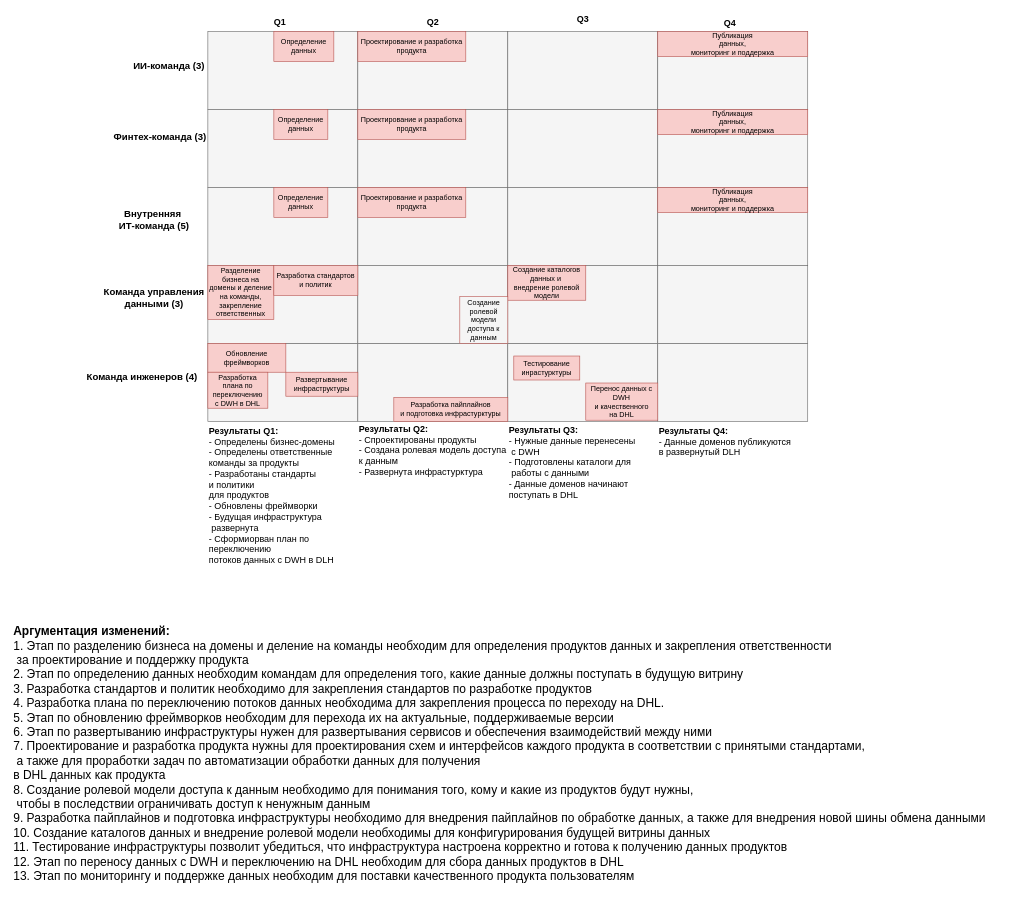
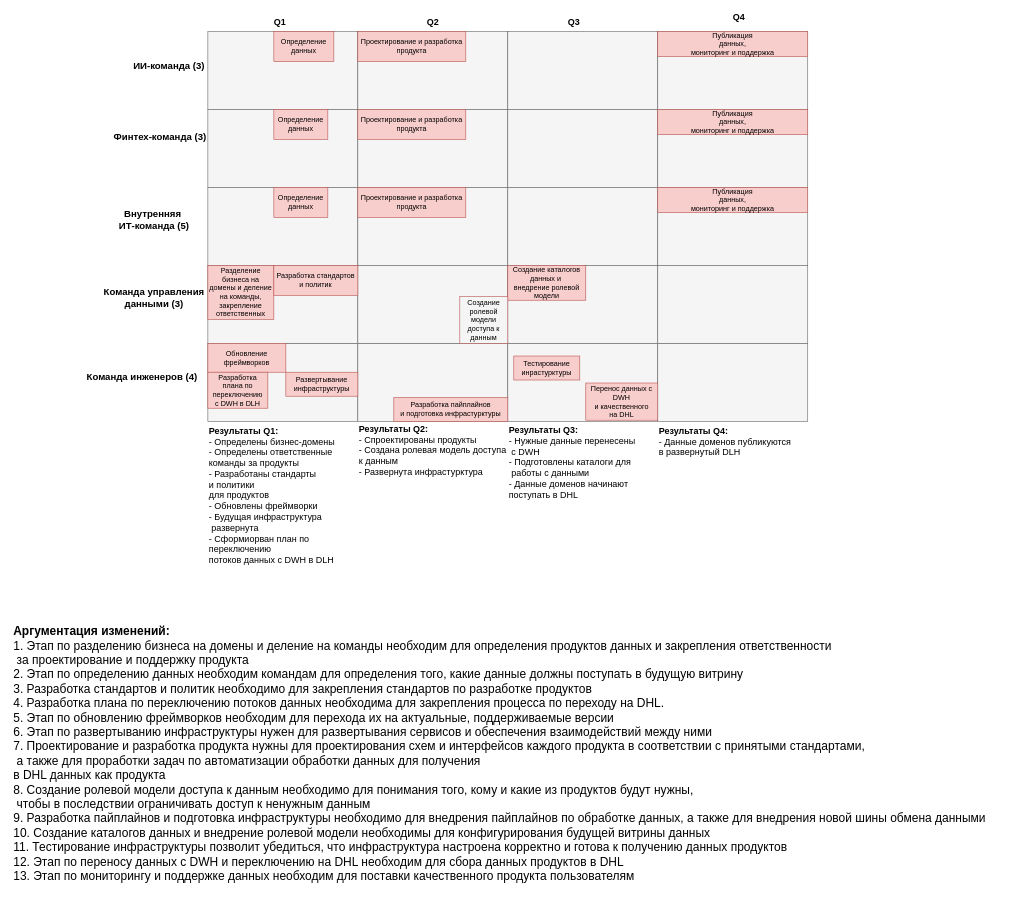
node "Q3": moved (583, 18) -> (574, 21)
node "Q4": moved (730, 23) -> (739, 17)
node "Разработка плана по переключению с DWH в DHL": label "Разработка плана по переключению с DWH в DHL" -> "Разработка плана по переключению с DWH в DLH"
